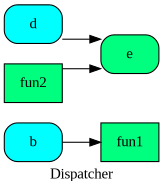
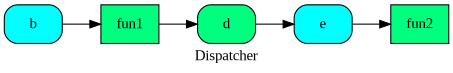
node "d": fillcolor cyan -> springgreen
edge "fun1" -> "d": added
node "e": fillcolor springgreen -> cyan
edge "fun2" -> "e": reversed
